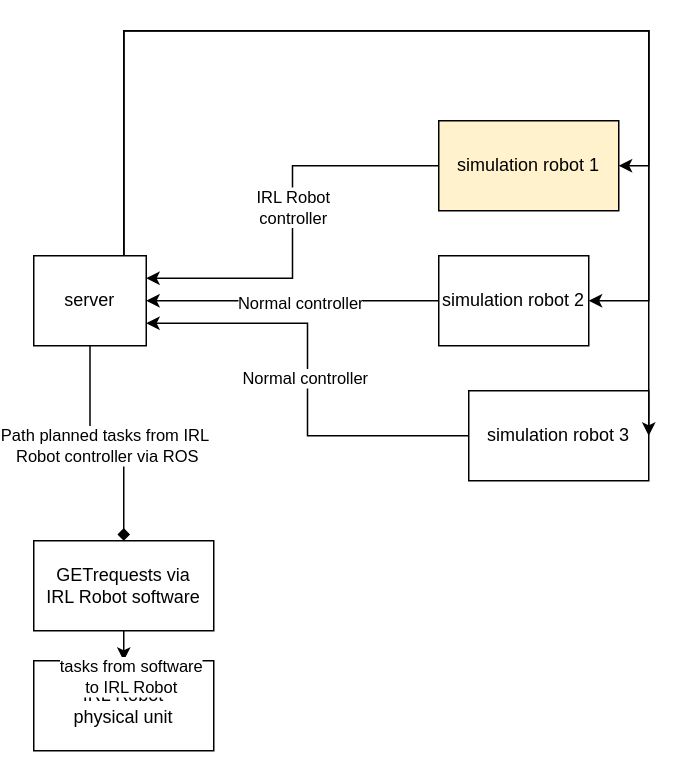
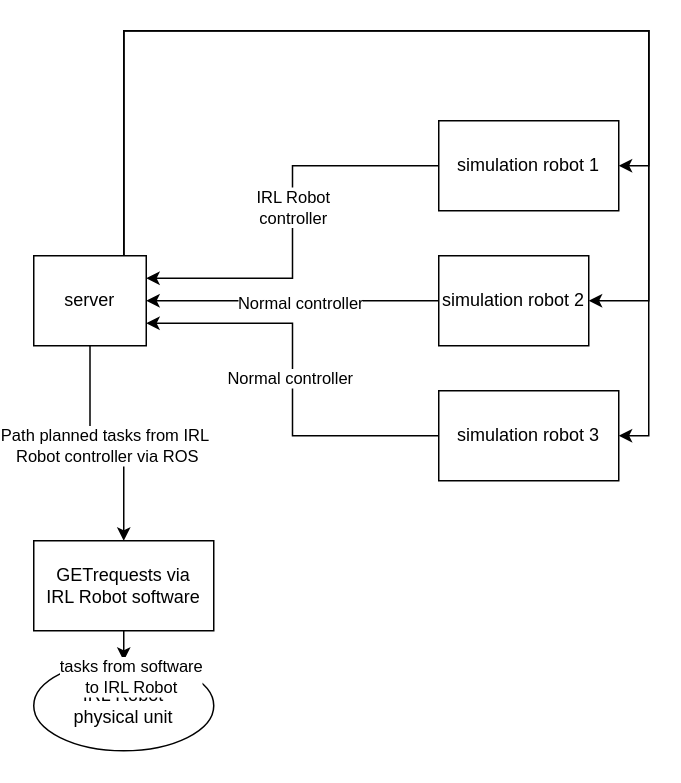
node "simulation robot 1": fillcolor #fff2cc -> #ffffff
node "simulation robot 3": moved (559, 436) -> (529, 436)
edge "server" -> "GETrequests via IRL Robot software": arrowhead diamond -> classic
node "IRL Robot physical unit": shape rectangle -> ellipse
